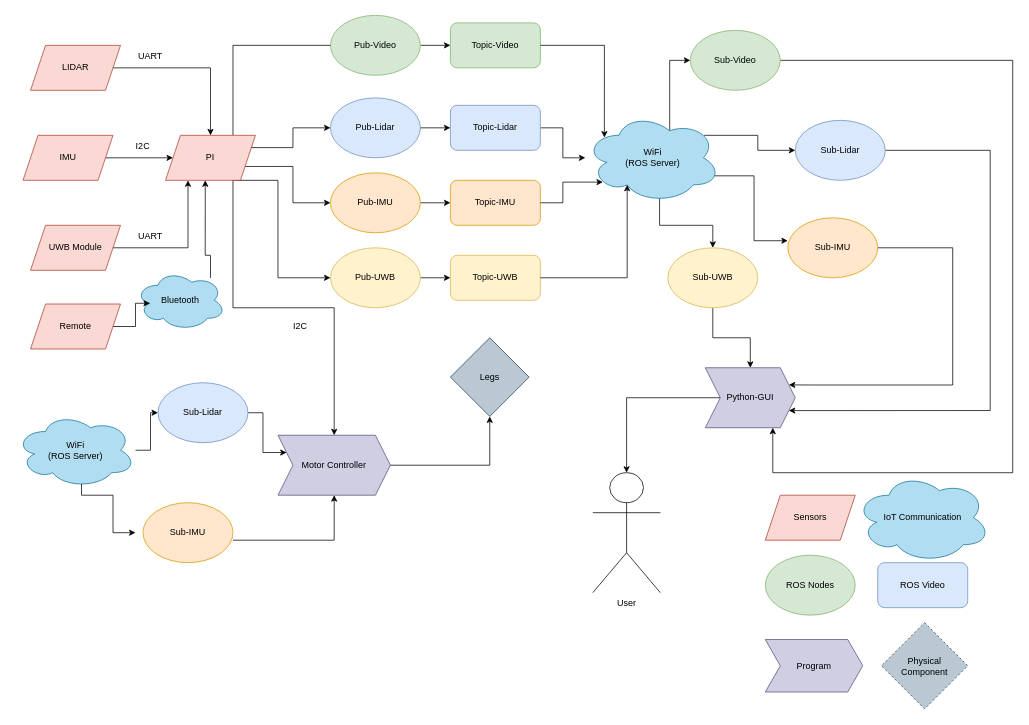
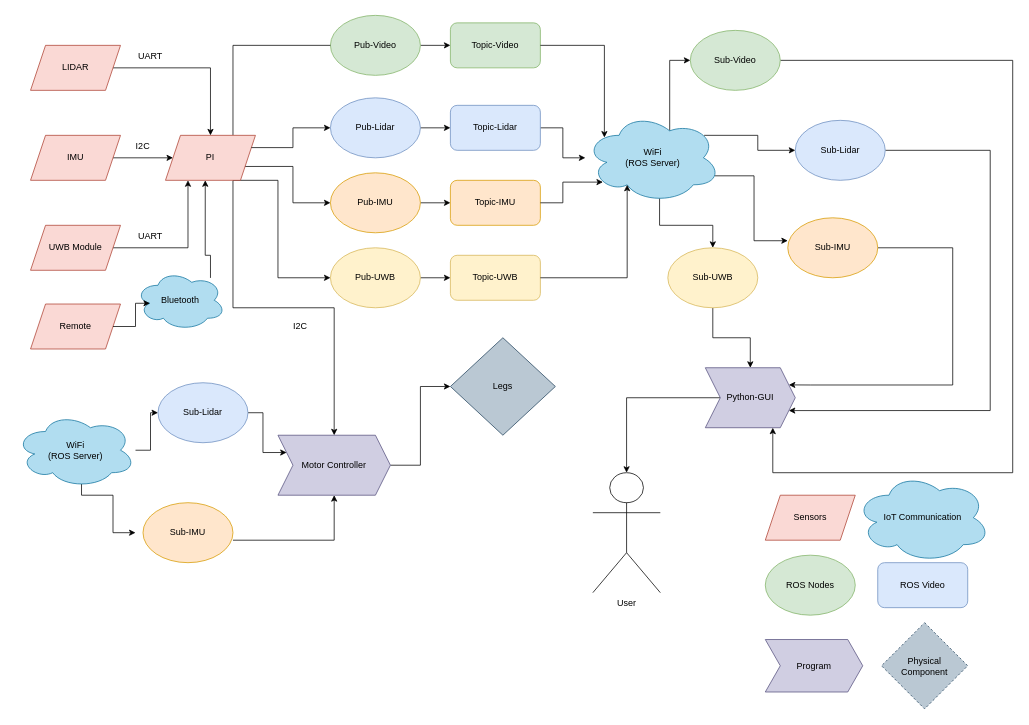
node "IMU": moved (68, 158) -> (75, 158)
node "Legs": size 79x79 -> 105x98
